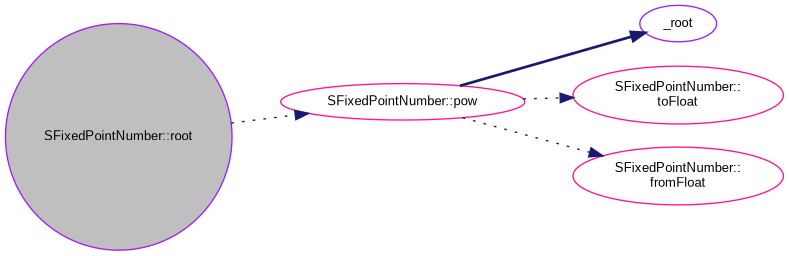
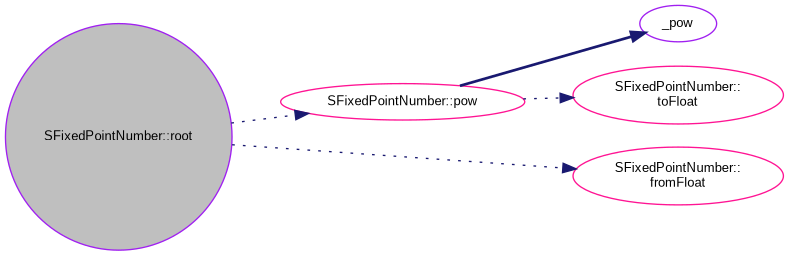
node "_root": label "_root" -> "_pow"
edge "SFixedPointNumber::pow" -> "SFixedPointNumber:: fromFloat": now "SFixedPointNumber::root" -> "SFixedPointNumber:: fromFloat"
